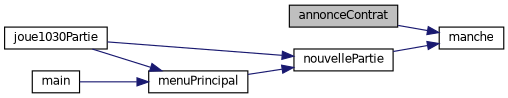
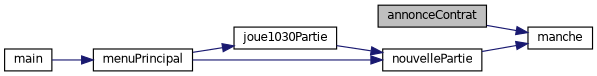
edge "joue1030Partie" -> "menuPrincipal": reversed
